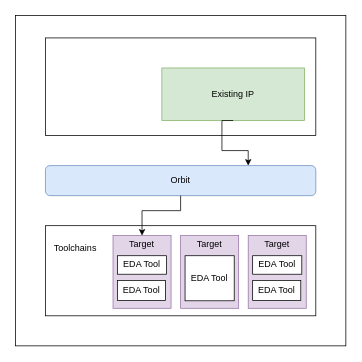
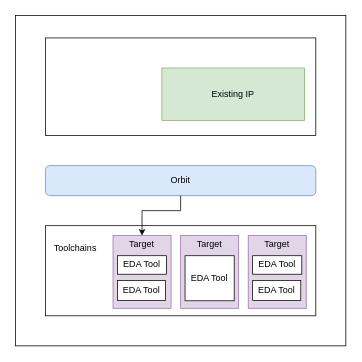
edge "Existing IP" -> "Orbit": removed
